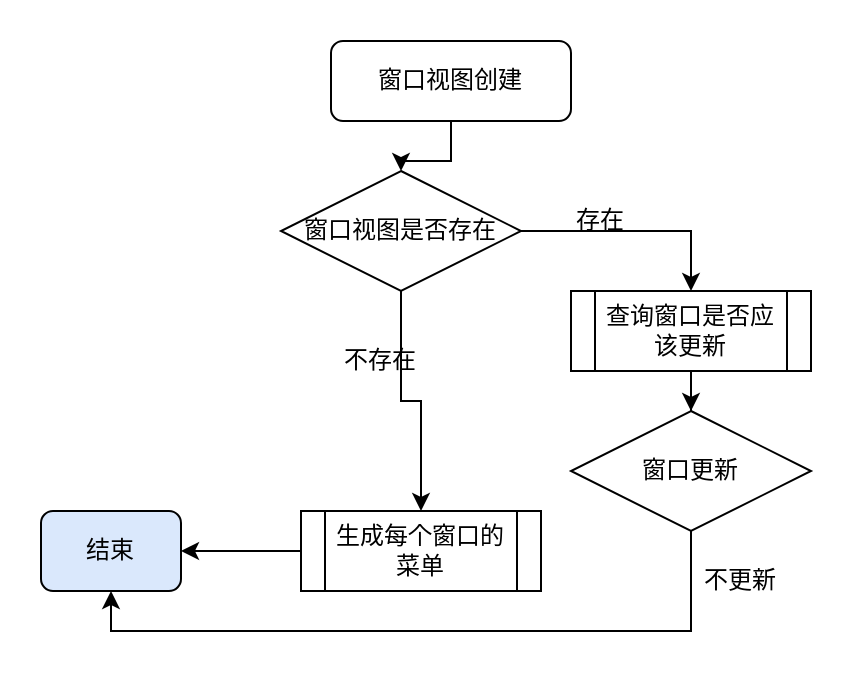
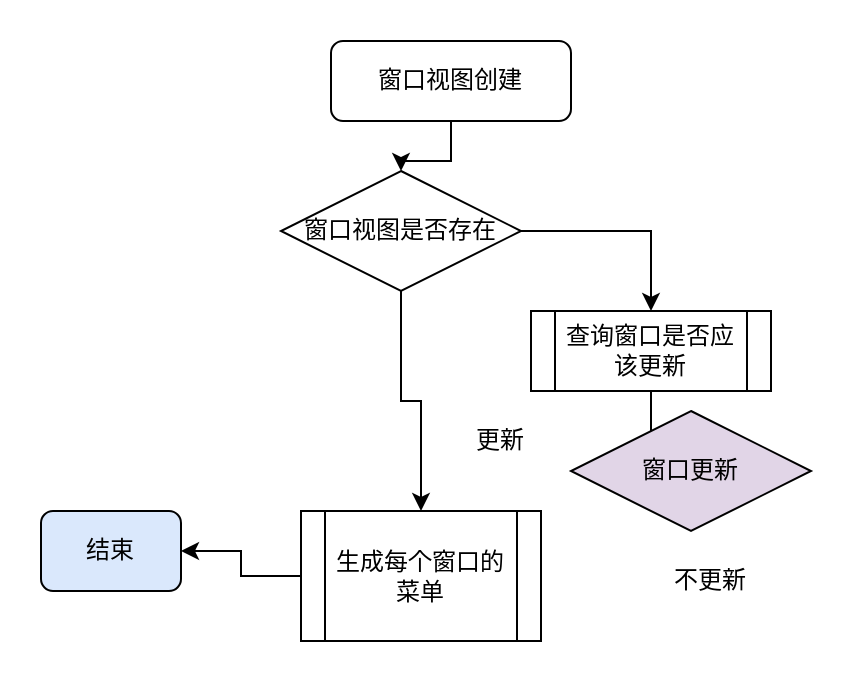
node "存在": removed
node "查询窗口是否应该更新": moved (691, 331) -> (651, 351)
node "不存在": removed
node "更新": added
node "窗口更新": fillcolor #ffffff -> #e1d5e7
node "生成每个窗口的菜单": size 240x80 -> 240x130
node "不更新": moved (741, 581) -> (711, 581)
edge "窗口更新" -> "结束": removed
